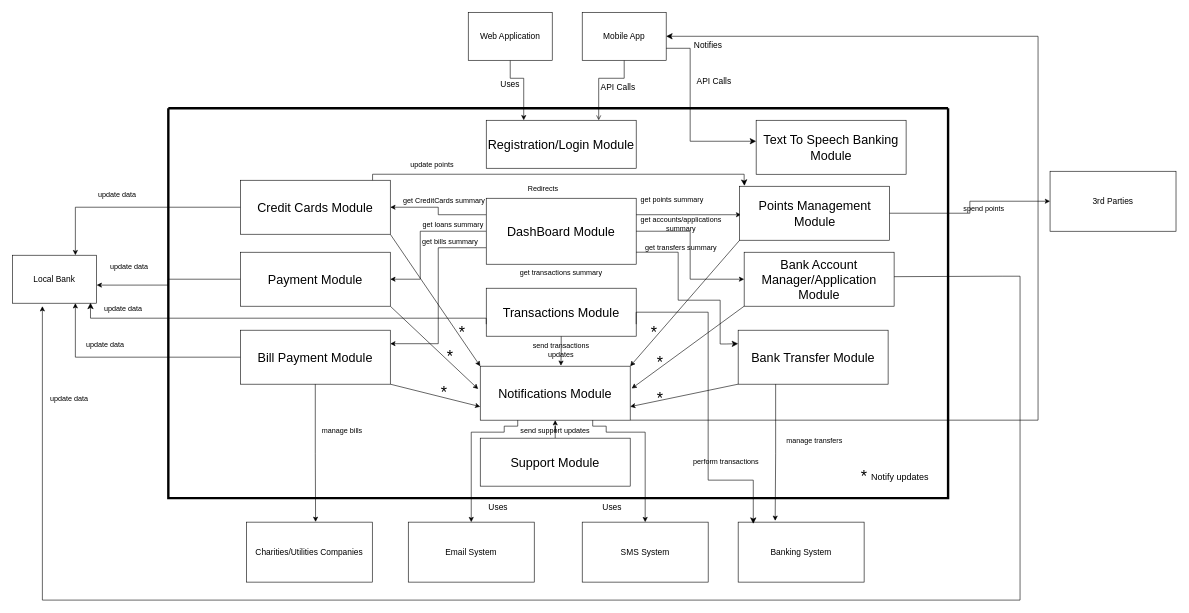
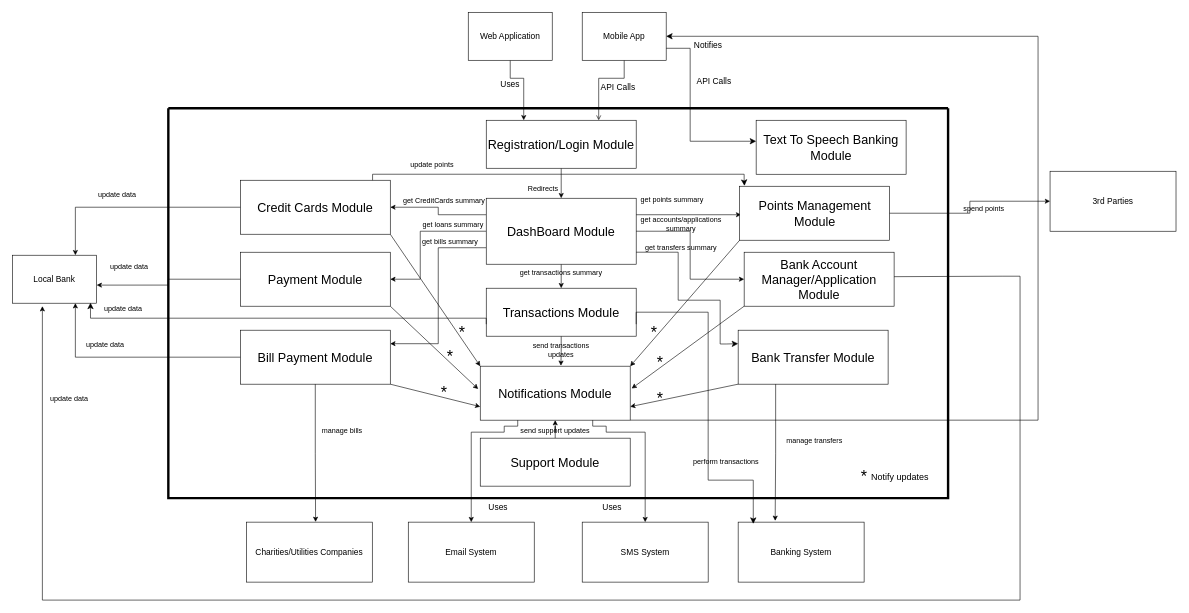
edge "Registration/Login Module" -> "DashBoard Module": added
edge "DashBoard Module" -> "Transactions Module": added
